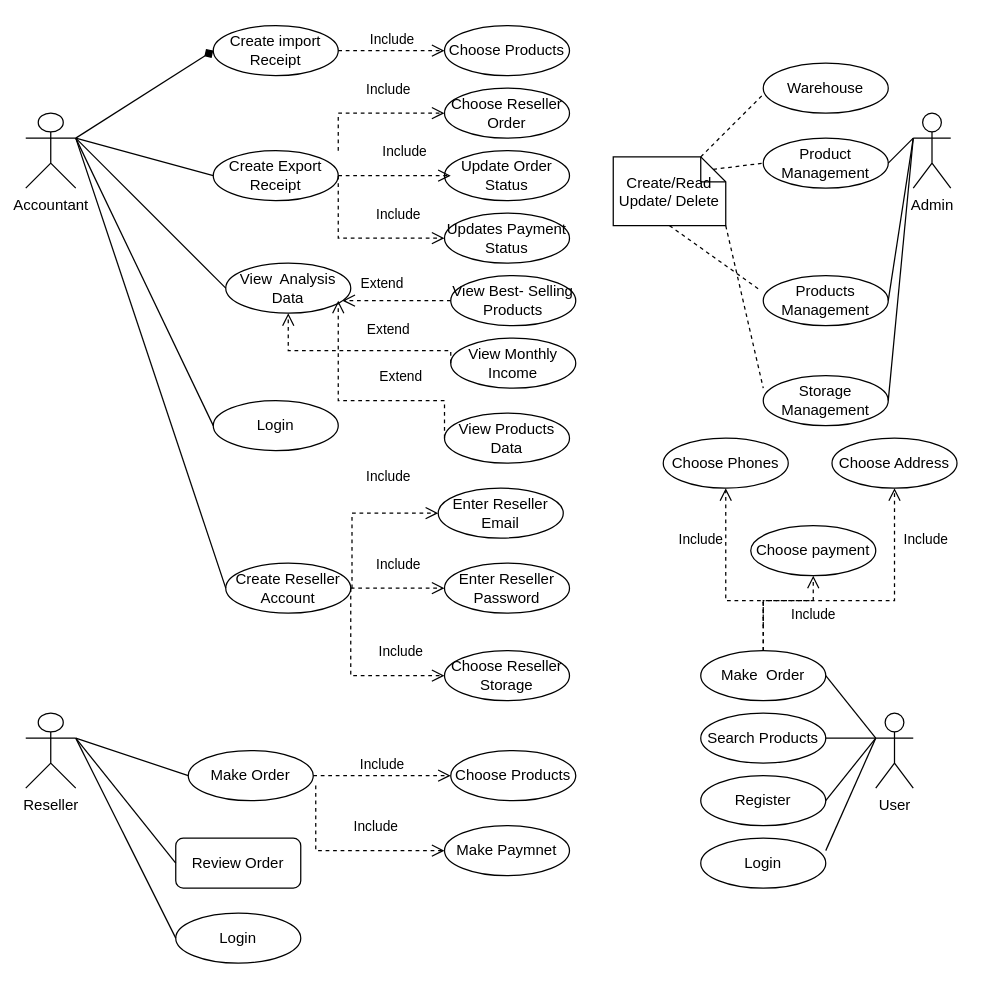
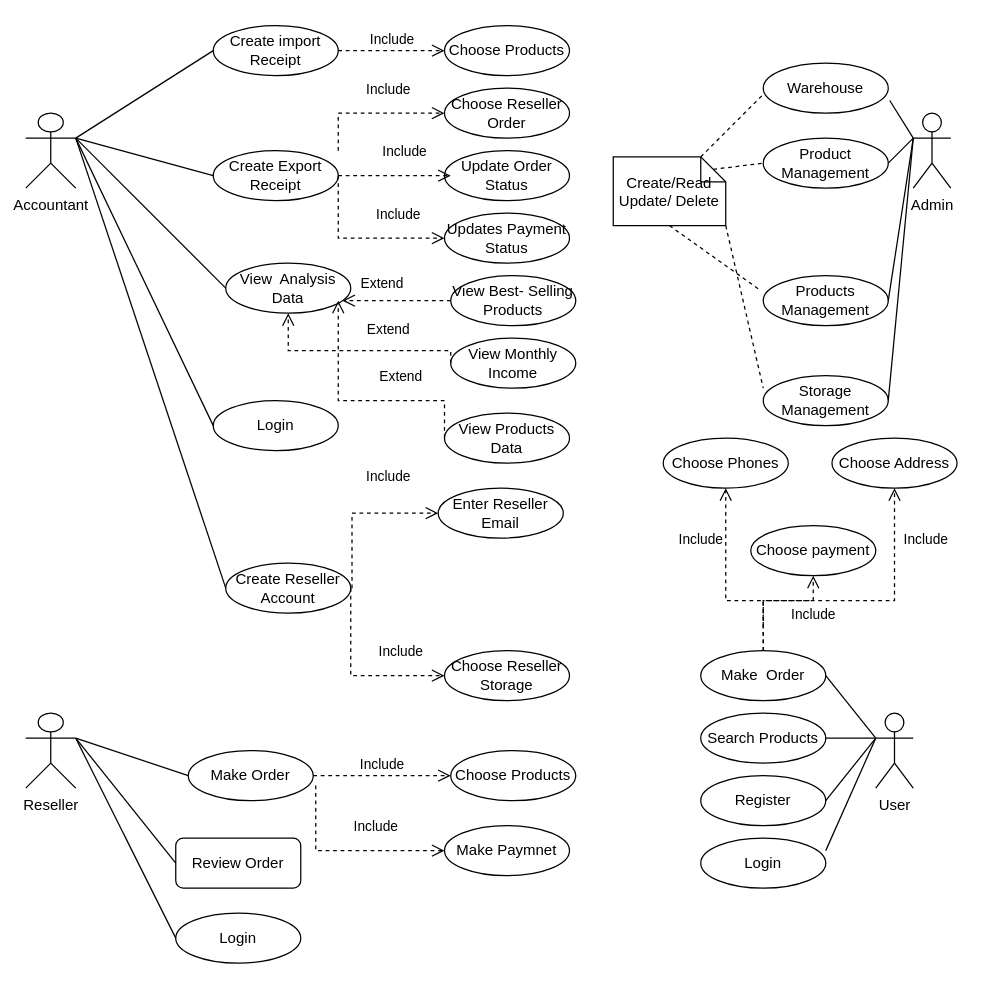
edge "Accountant" -> "Create import Receipt": arrowhead diamond -> none
edge "Warehouse" -- "Admin": added
edge "Create Reseller Account" -> "Enter Reseller Password": removed, label "Include"
node "Enter Reseller Password": removed
